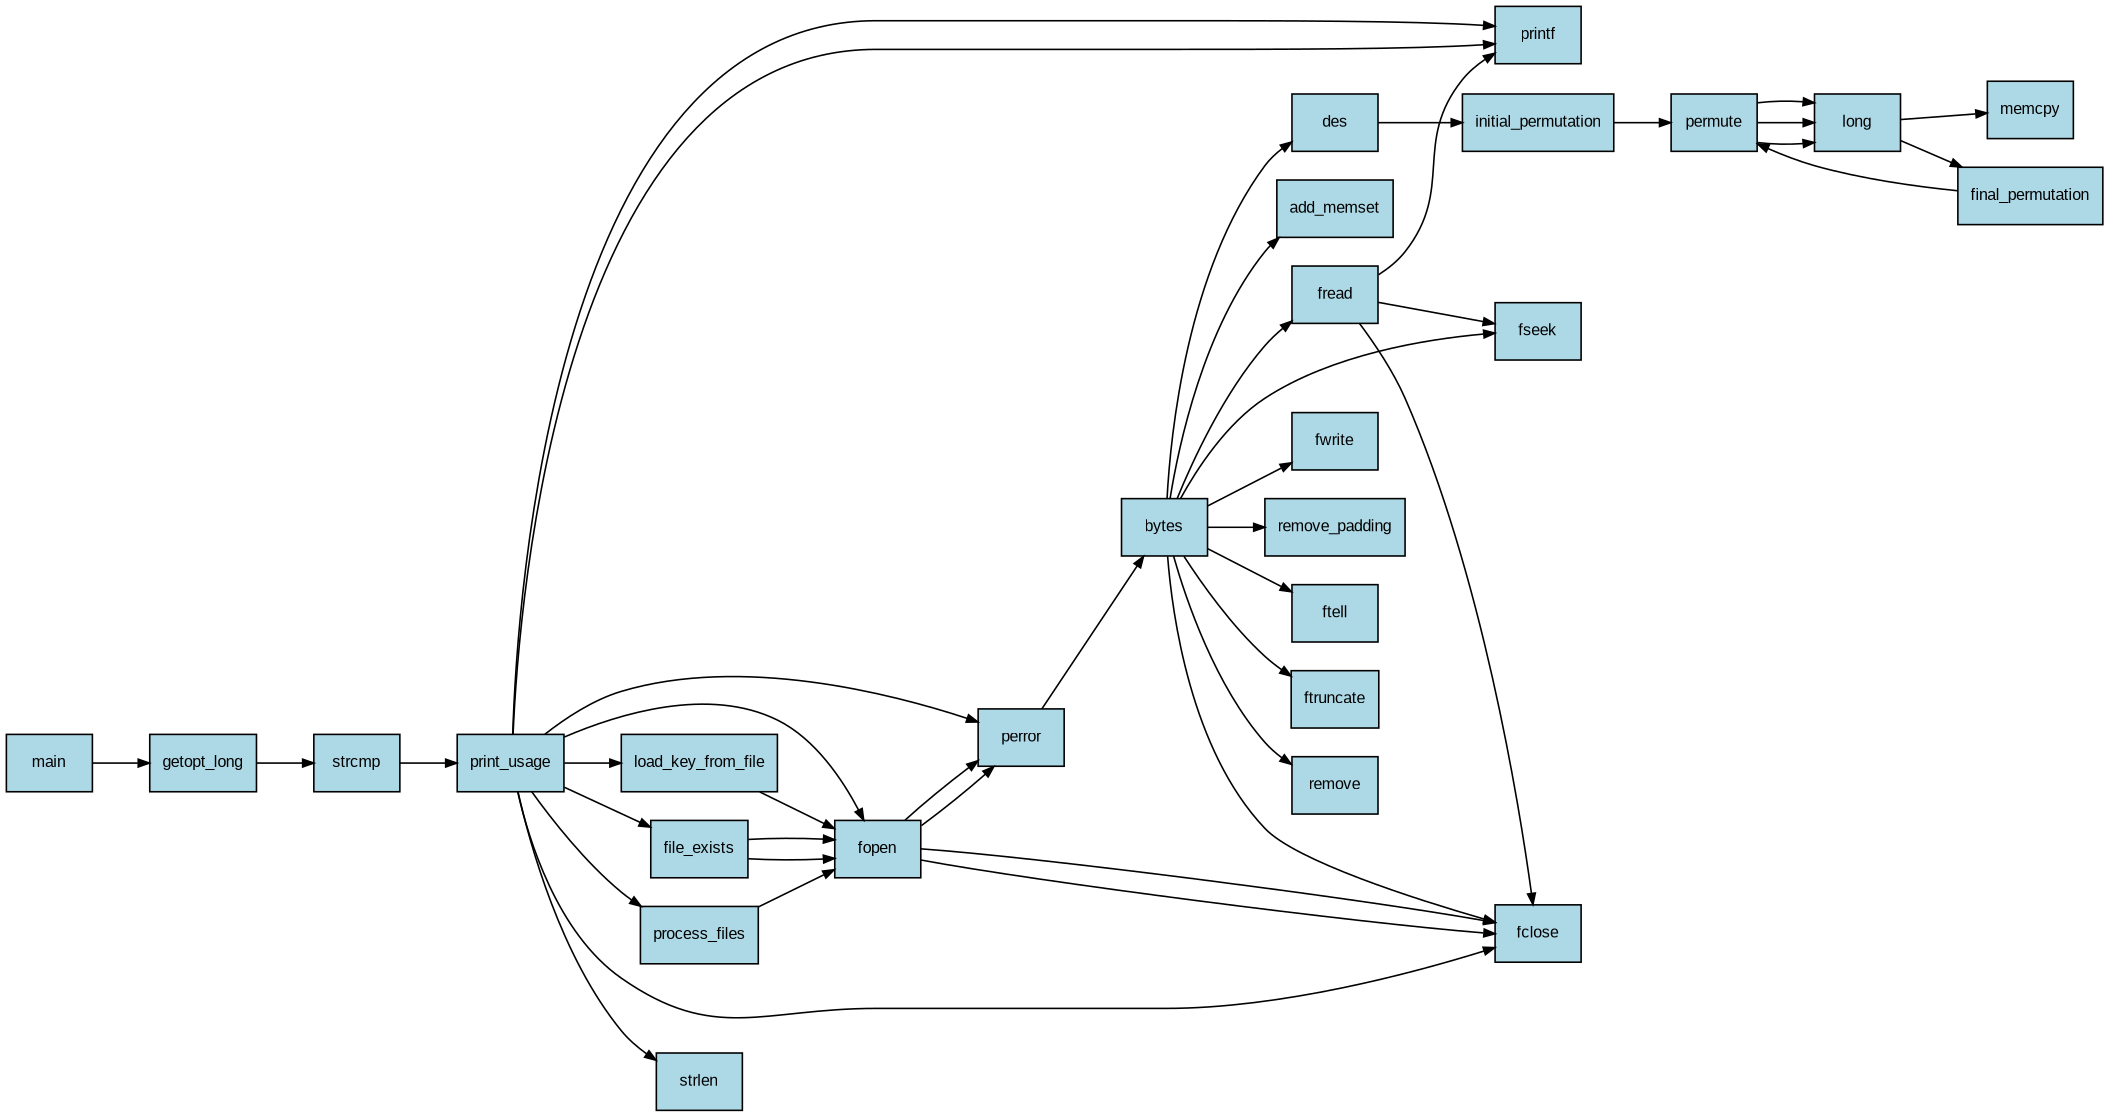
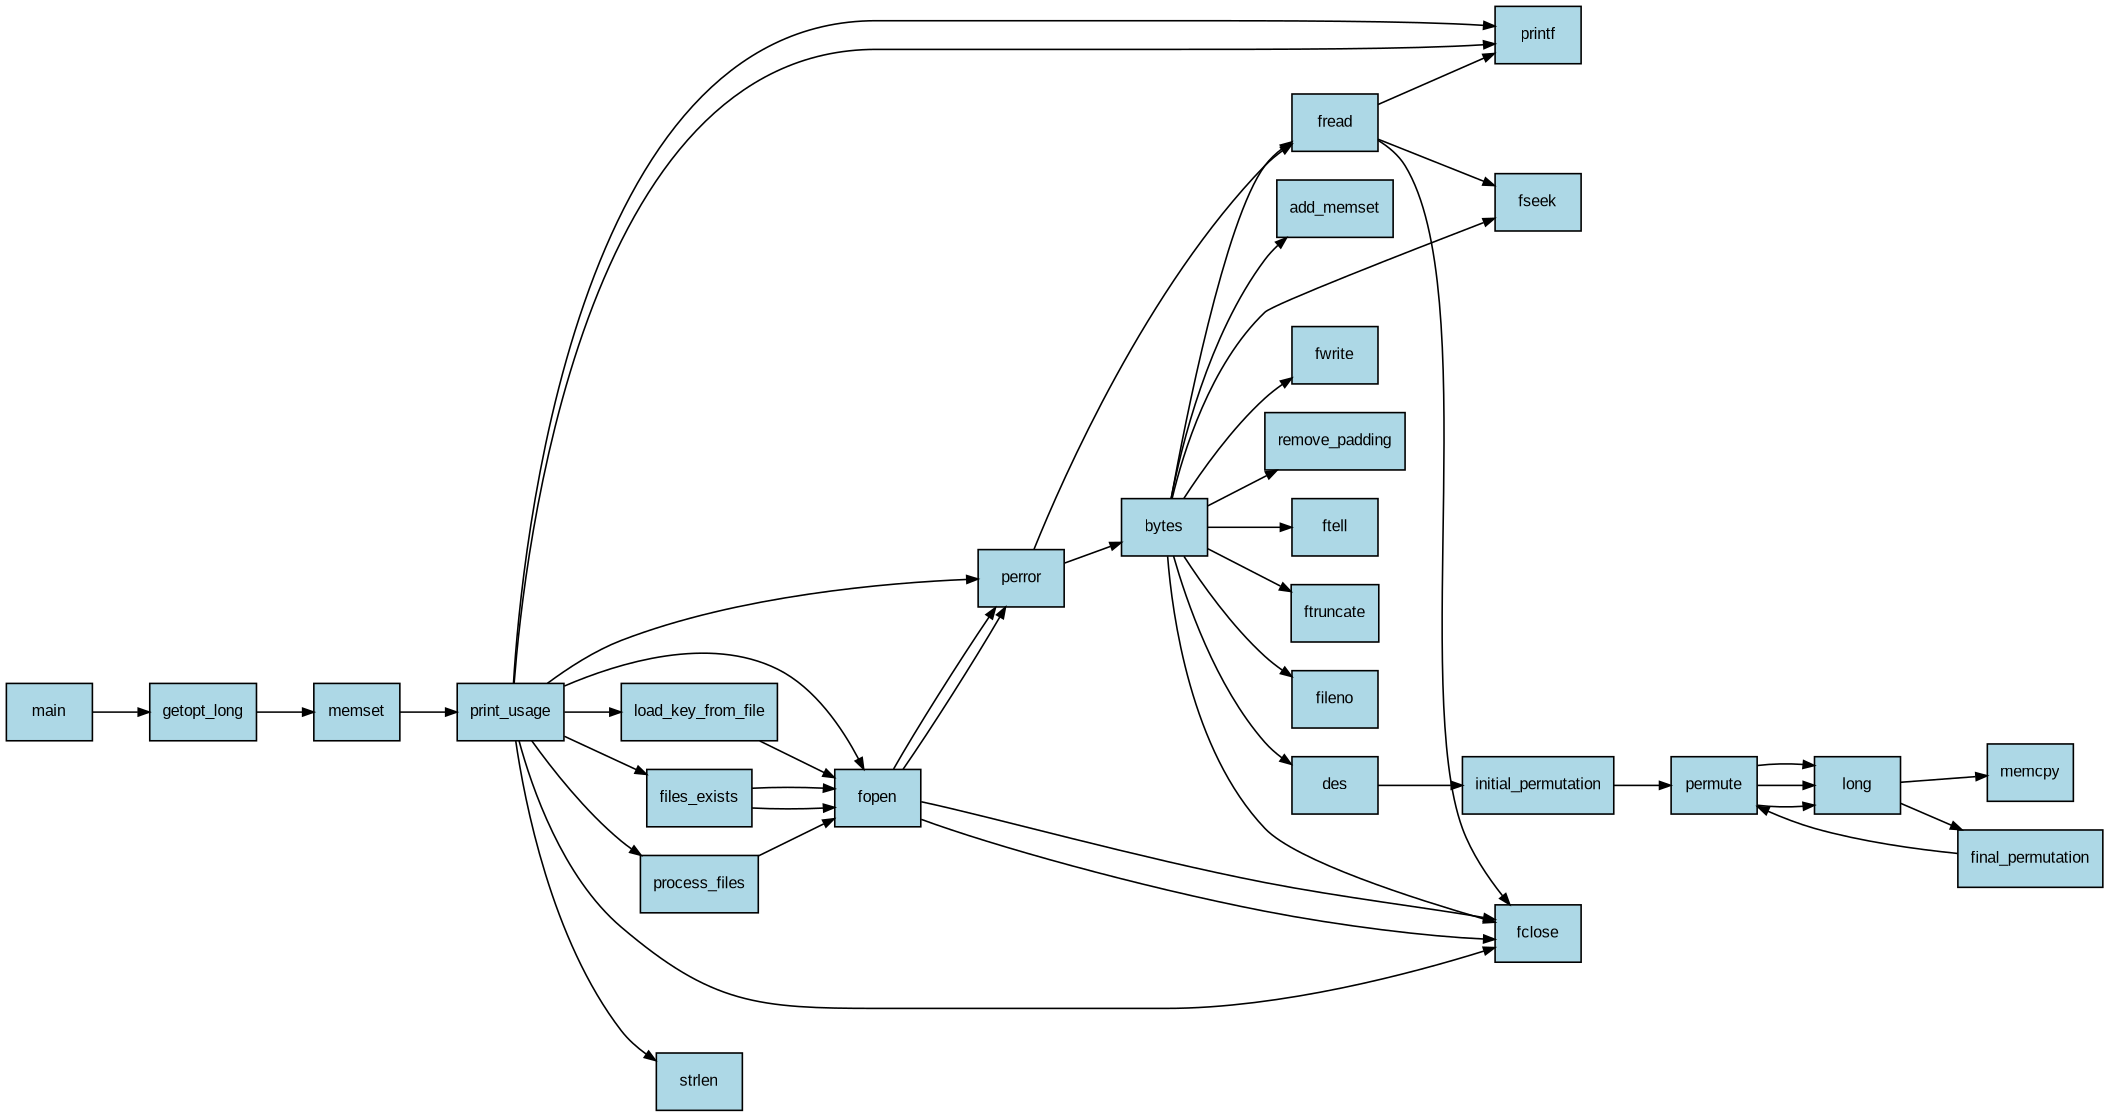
edge "perror" -> "fread": added
node "strcmp": label "strcmp" -> "memset"
node "remove": label "remove" -> "fileno"
node "file_exists": label "file_exists" -> "files_exists"
